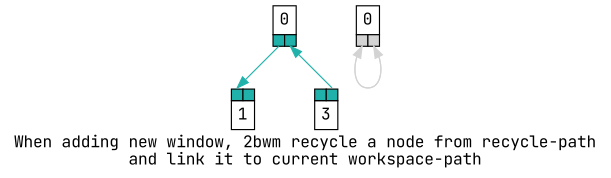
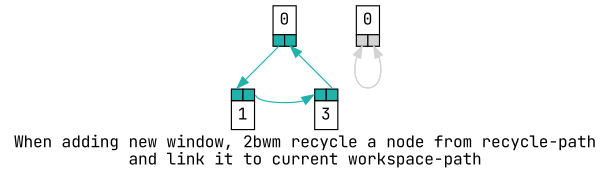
edge "1" -> "3": added
